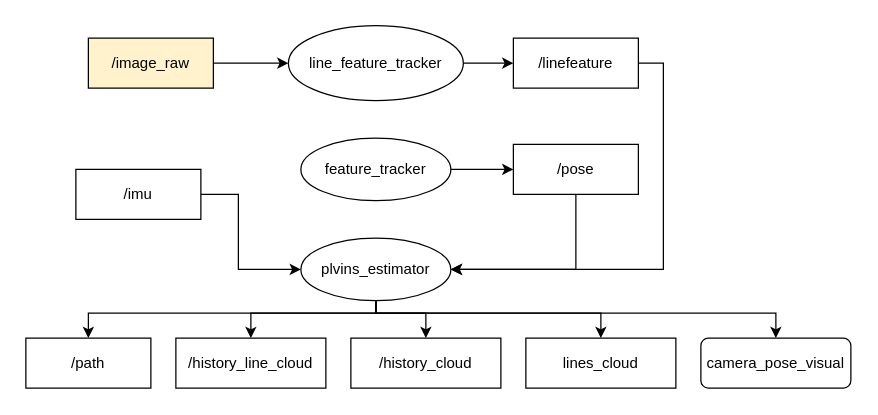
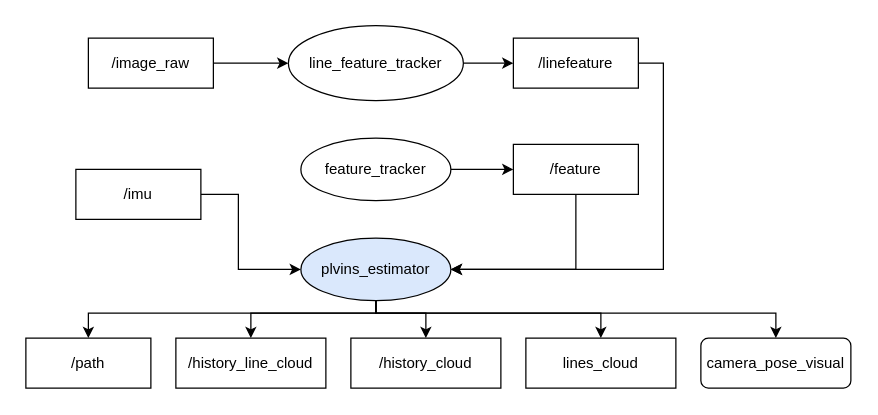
node "/image_raw": fillcolor #fff2cc -> #ffffff
node "/pose": label "/pose" -> "/feature"
node "plvins_estimator": fillcolor #ffffff -> #dae8fc
